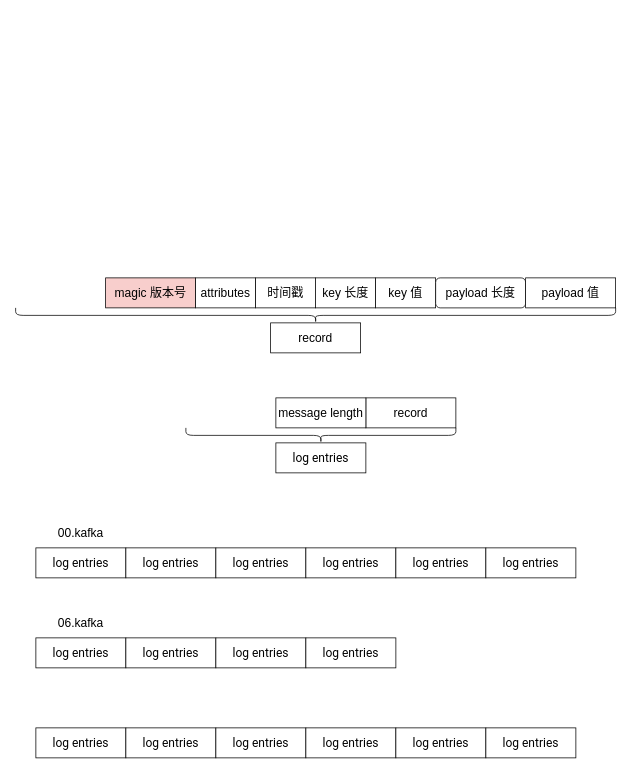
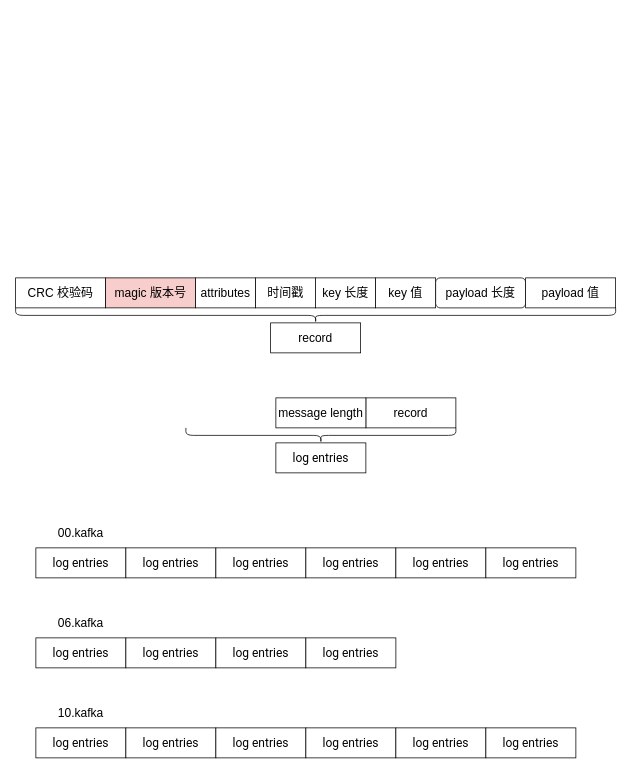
node "CRC 校验码": added
node "10.kafka": added
